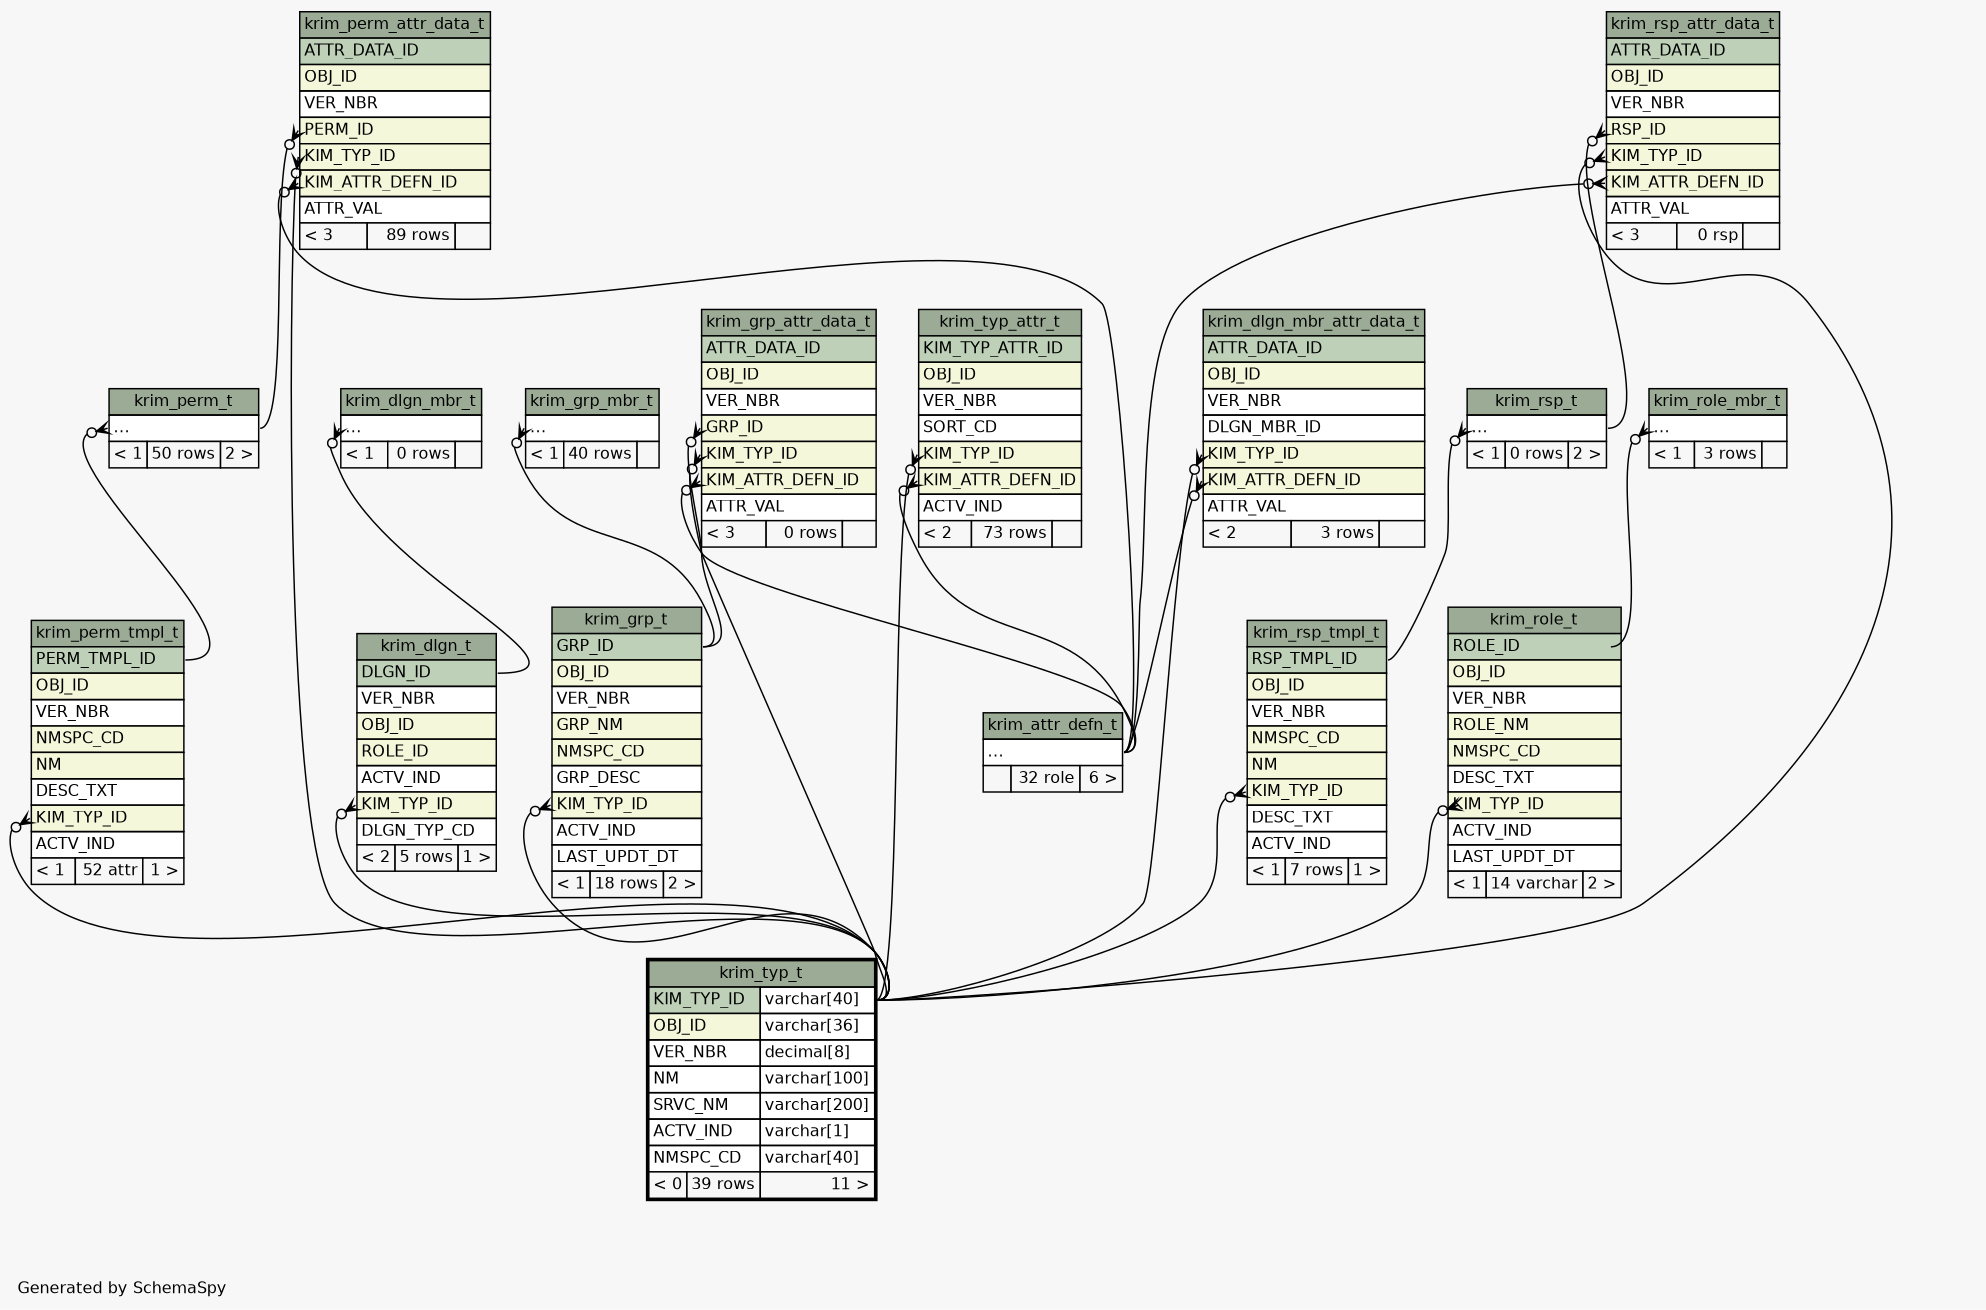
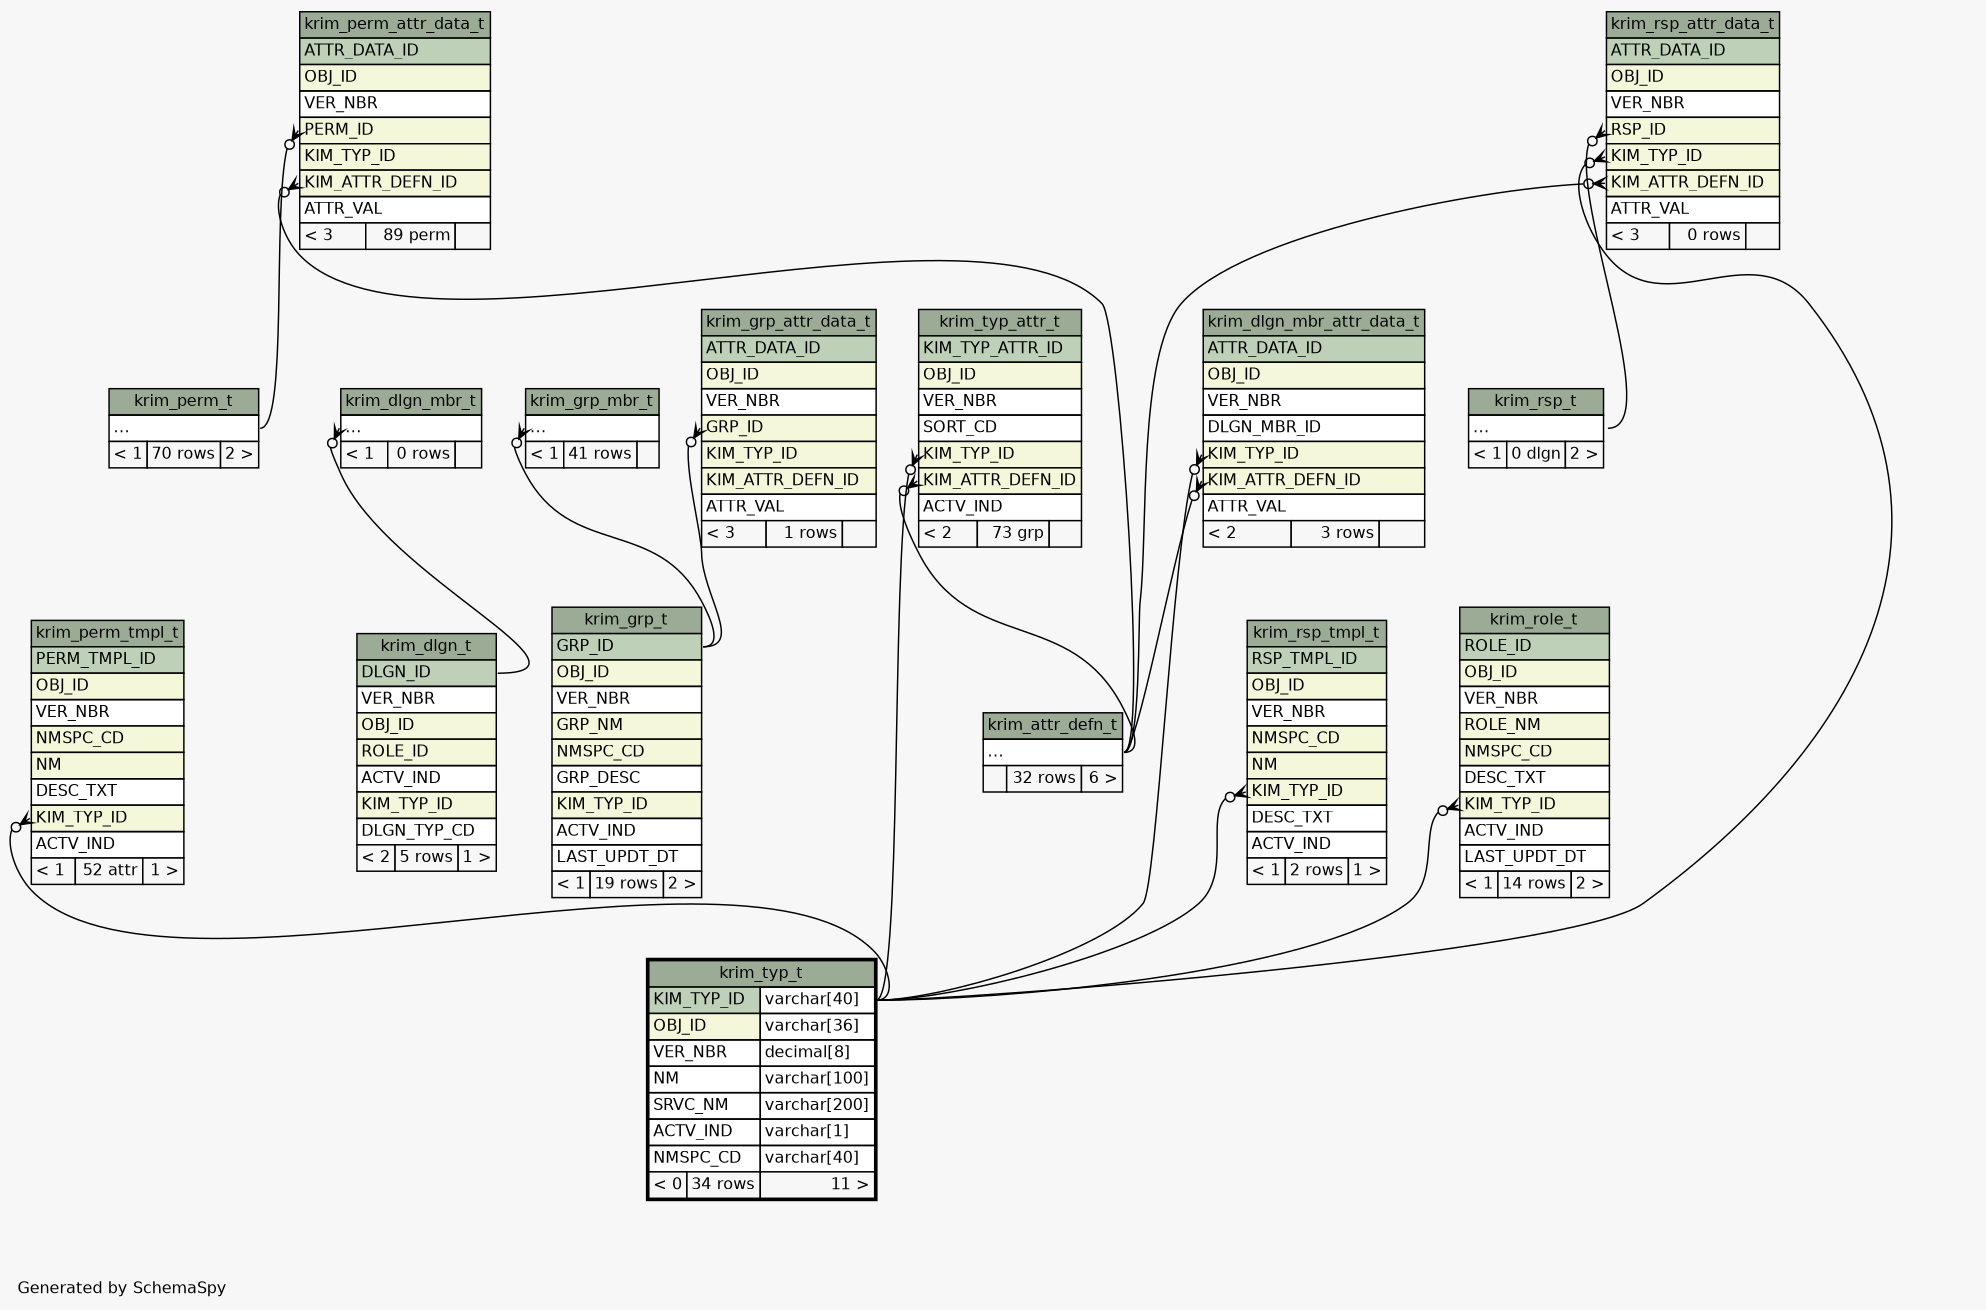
node "krim_perm_attr_data_t": text "89 rows" -> "89 perm"
node "krim_rsp_attr_data_t": text "0 rsp" -> "0 rows"
node "krim_role_mbr_t": removed
node "krim_perm_t": text "50 rows" -> "70 rows"
node "krim_grp_mbr_t": text "40 rows" -> "41 rows"
node "krim_rsp_t": text "0 rows" -> "0 dlgn"
node "krim_grp_attr_data_t": text "0 rows" -> "1 rows"
node "krim_typ_attr_t": text "73 rows" -> "73 grp"
edge "krim_perm_tmpl_t" -> "krim_perm_t": removed
edge "krim_rsp_tmpl_t" -> "krim_rsp_t": removed
edge "krim_attr_defn_t" -> "krim_grp_attr_data_t": removed
edge "krim_typ_t" -> "krim_grp_attr_data_t": removed
node "krim_attr_defn_t": text "32 role" -> "32 rows"
edge "krim_typ_t" -> "krim_perm_attr_data_t": removed
node "krim_rsp_tmpl_t": text "7 rows" -> "2 rows"
node "krim_grp_t": text "18 rows" -> "19 rows"
node "krim_role_t": text "14 varchar" -> "14 rows"
edge "krim_typ_t" -> "krim_dlgn_t": removed
edge "krim_typ_t" -> "krim_grp_t": removed
node "krim_typ_t": text "39 rows" -> "34 rows"
